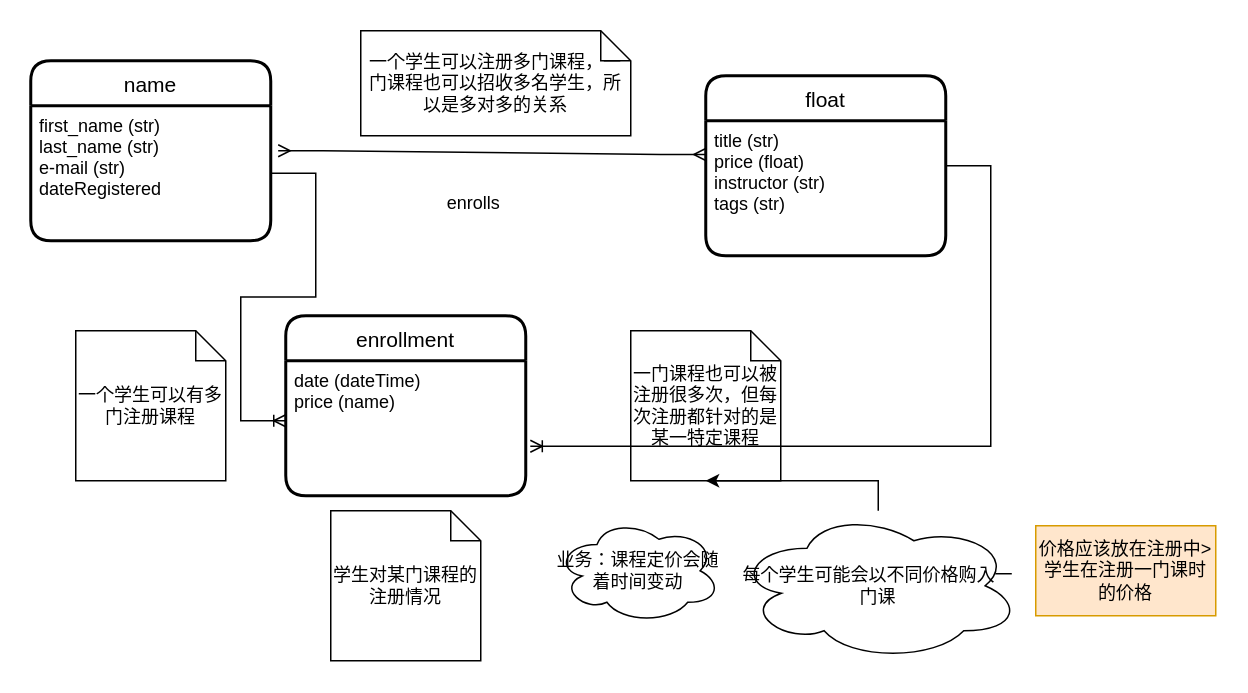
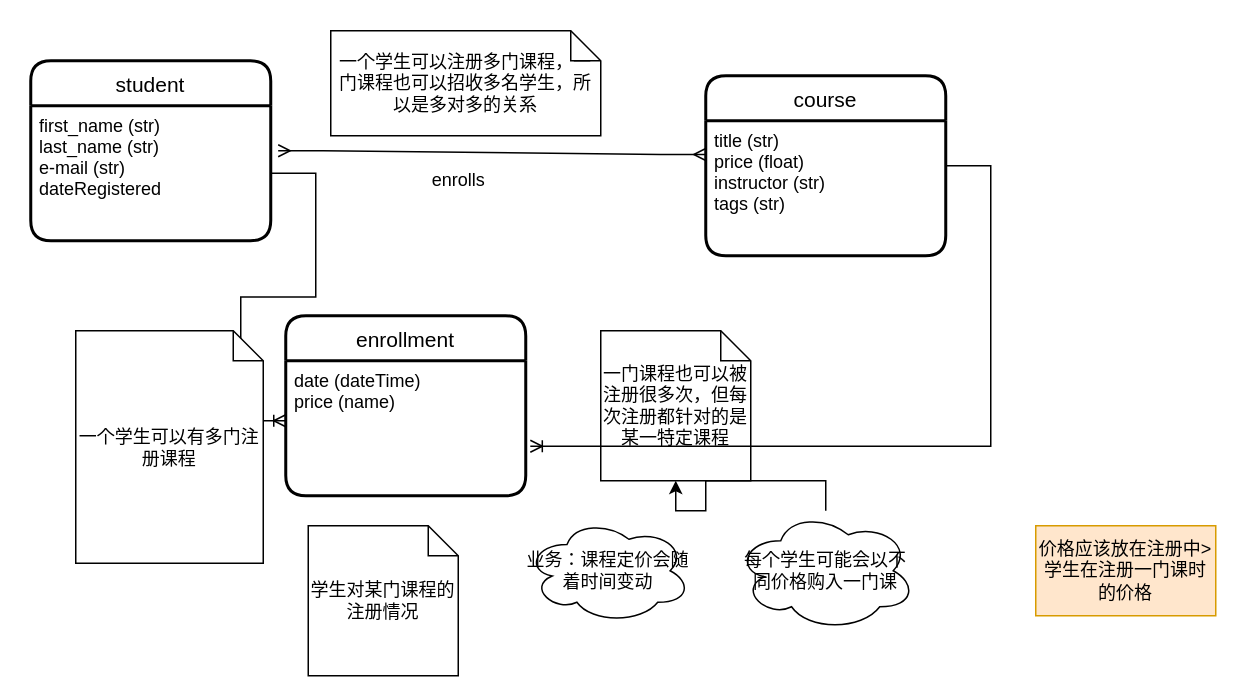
node "一个学生可以注册多门课程，一门课程也可以招收多名学生，所以是多对多的关系": moved (496, 83) -> (466, 83)
node "name": label "name" -> "student"
node "float": label "float" -> "course"
node "enrolls": moved (473, 203) -> (458, 181)
node "一个学生可以有多门注册课程": size 150x150 -> 188x233
node "一门课程也可以被注册很多次，但每次注册都针对的是某一特定课程": moved (706, 406) -> (676, 406)
node "业务：课程定价会随着时间变动": moved (638, 571) -> (608, 571)
node "学生对某门课程的注册情况": moved (406, 586) -> (383, 601)
node "每个学生可能会以不同价格购入一门课": size 285x150 -> 180x120
